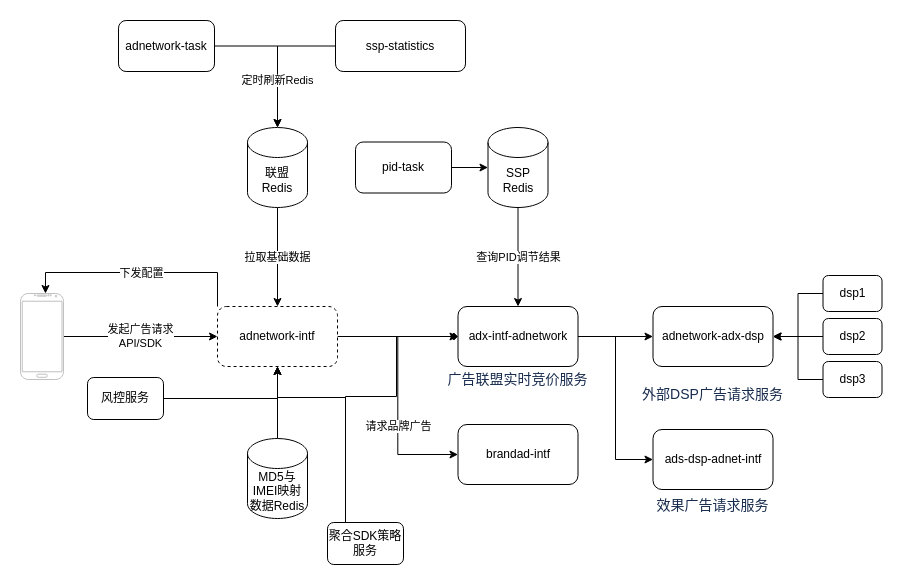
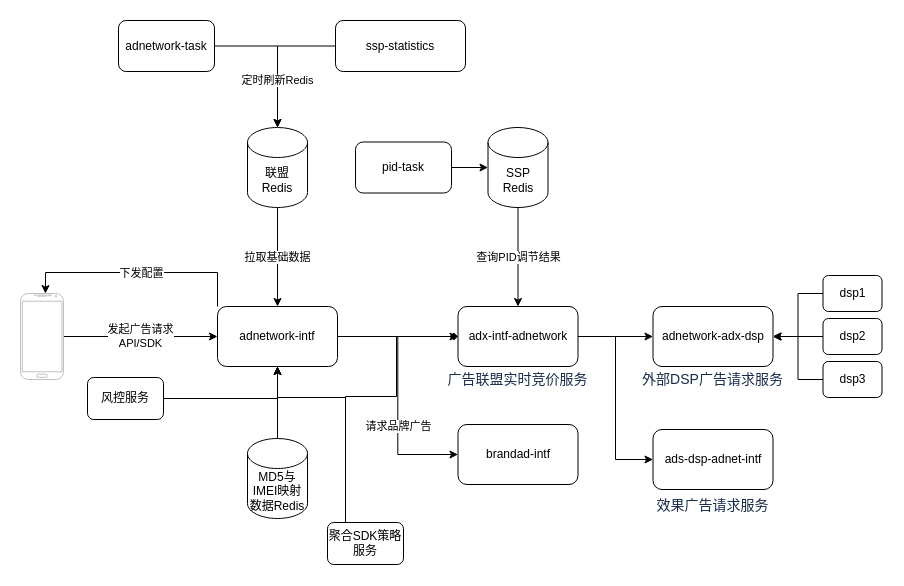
node "adnetwork-intf": style dashed -> solid
node "外部DSP广告请求服务": moved (713, 395) -> (713, 380)
